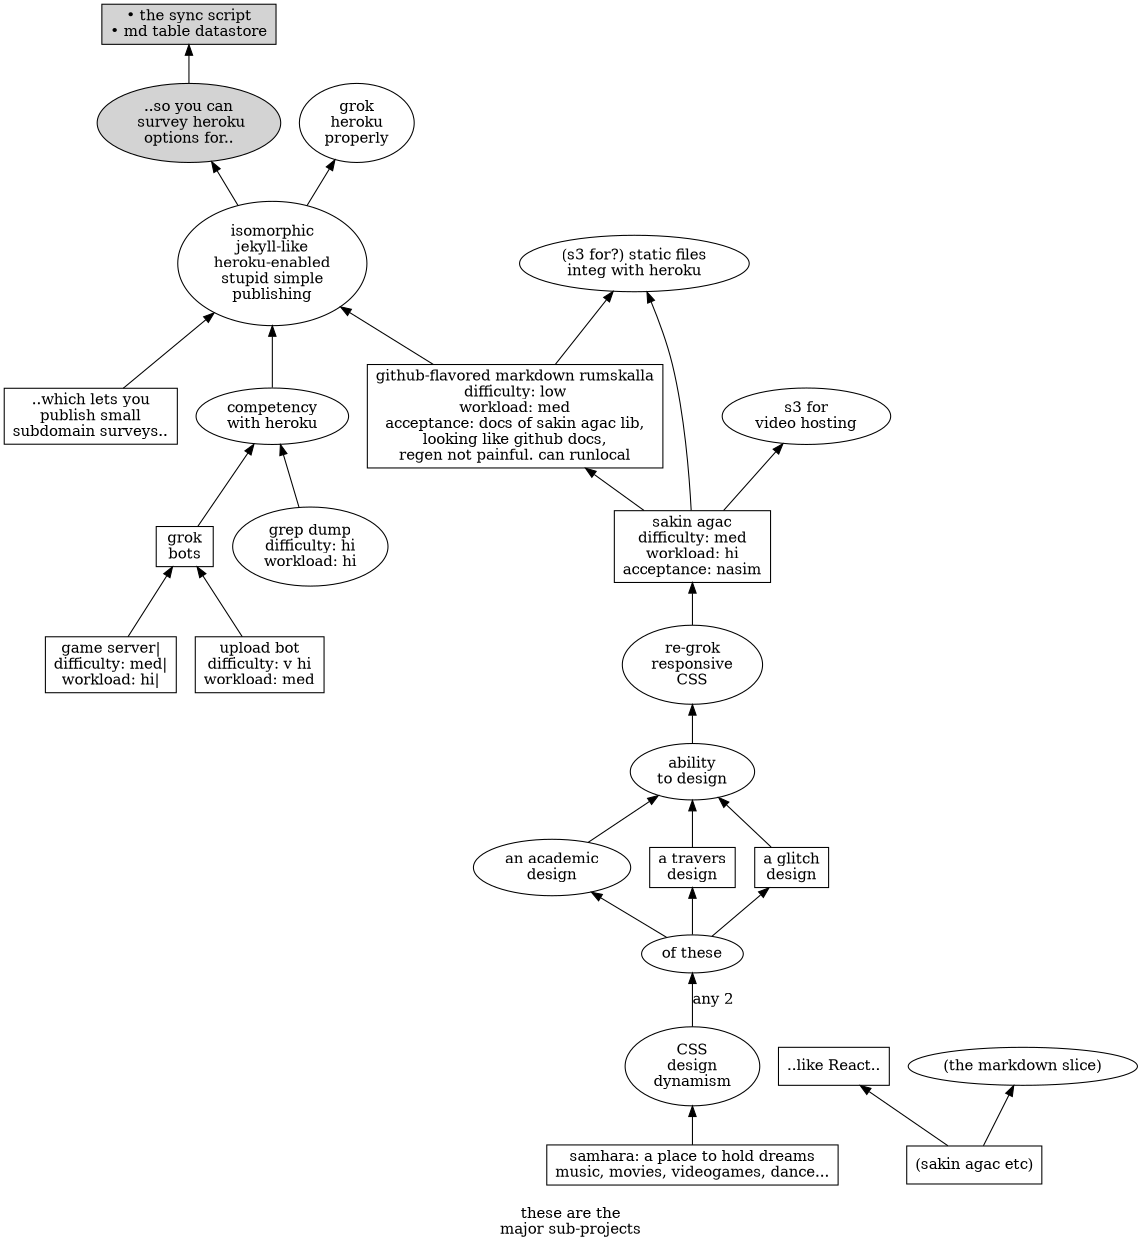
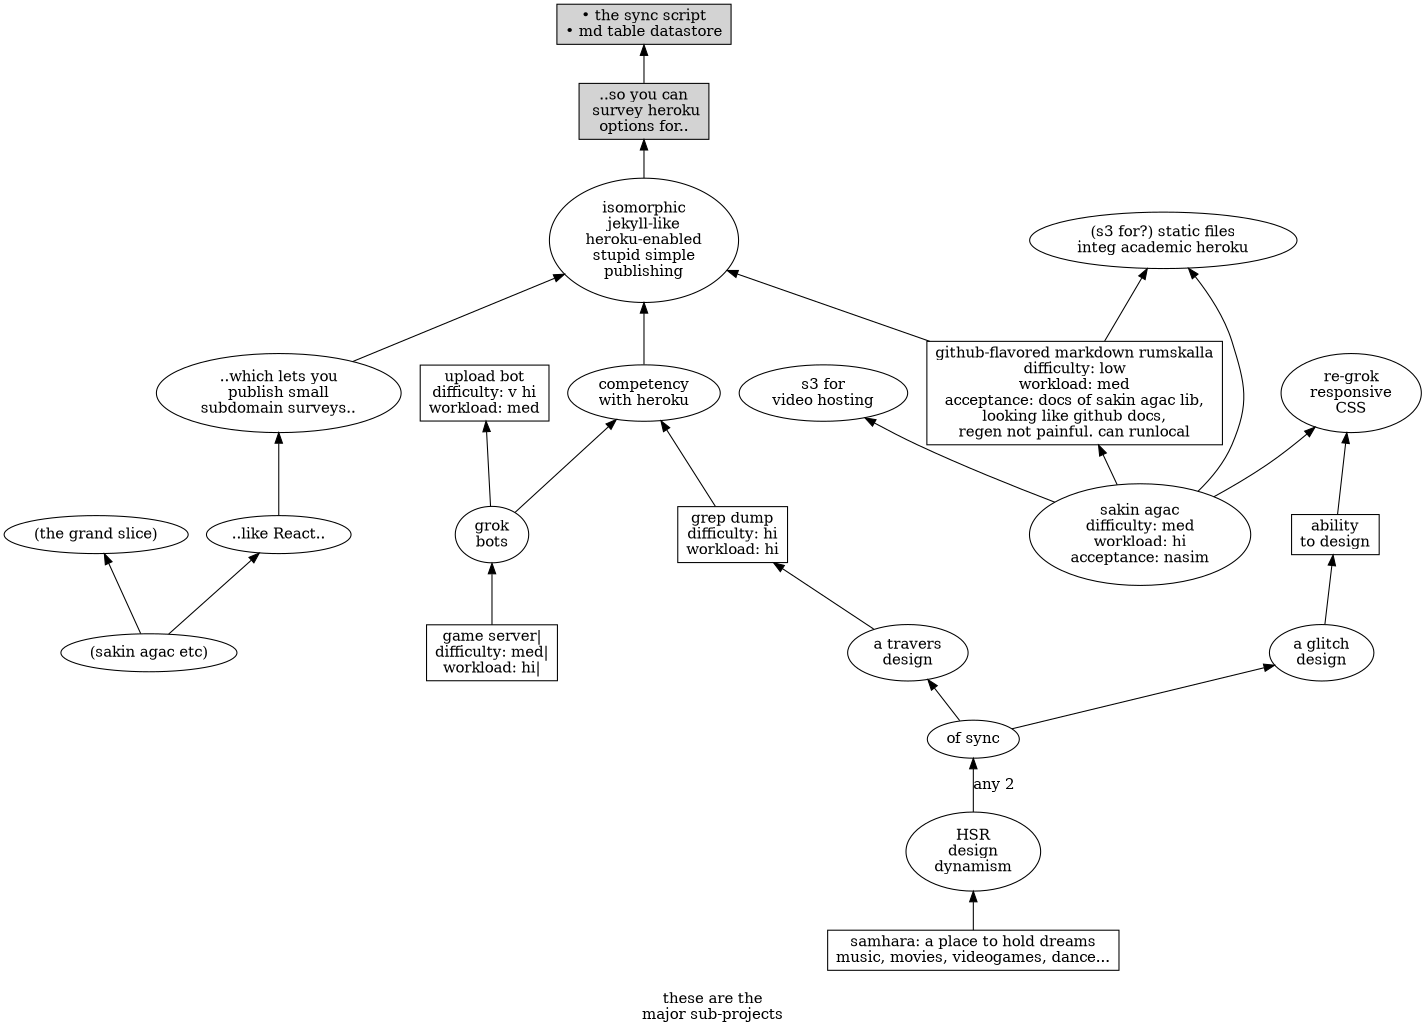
node "..so you can survey heroku options for..": shape ellipse -> box
node "grok heroku properly": removed
node "(s3 for?) static files integ with heroku": label "(s3 for?) static files integ with heroku" -> "(s3 for?) static files integ academic heroku"
node "..which lets you publish small subdomain surveys..": shape box -> ellipse
edge "..like React.." -> "..which lets you publish small subdomain surveys..": added
node "grok bots": shape box -> ellipse
node "grep dump difficulty: hi workload: hi": shape ellipse -> box
node "sakin agac difficulty: med workload: hi acceptance: nasim": shape box -> ellipse
edge "upload bot difficulty: v hi workload: med" -> "grok bots": reversed
edge "re-grok responsive CSS" -> "sakin agac difficulty: med workload: hi acceptance: nasim": reversed
node "ability to design": shape ellipse -> box
edge "a travers design" -> "ability to design": now "a travers design" -> "grep dump difficulty: hi workload: hi"
node "an academic design": removed
node "a travers design": shape box -> ellipse
node "a glitch design": shape box -> ellipse
node "of these": label "of these" -> "of sync"
node "CSS design dynamism": label "CSS design dynamism" -> "HSR design dynamism"
node "..like React..": shape box -> ellipse
node "(the markdown slice)": label "(the markdown slice)" -> "(the grand slice)"
node "(sakin agac etc)": shape box -> ellipse
